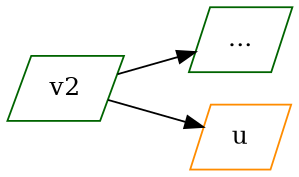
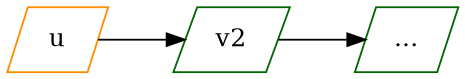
edge "v2" -> "u": reversed
